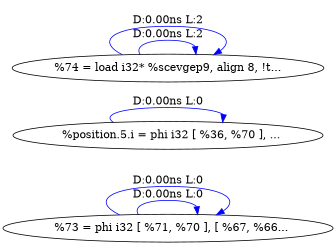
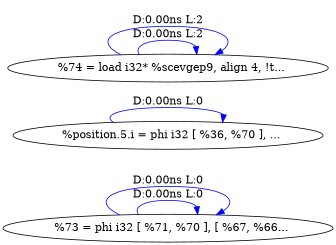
node "%74 = load i32* %scevgep9, align 8, !t...": label "%74 = load i32* %scevgep9, align 8, !t..." -> "%74 = load i32* %scevgep9, align 4, !t..."
